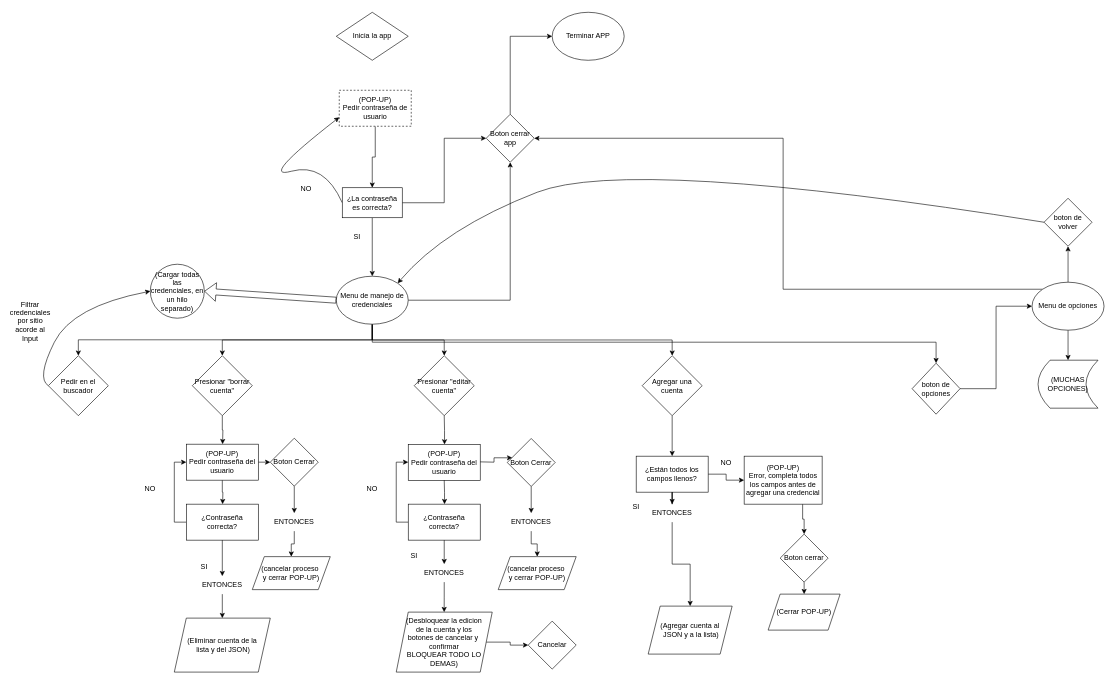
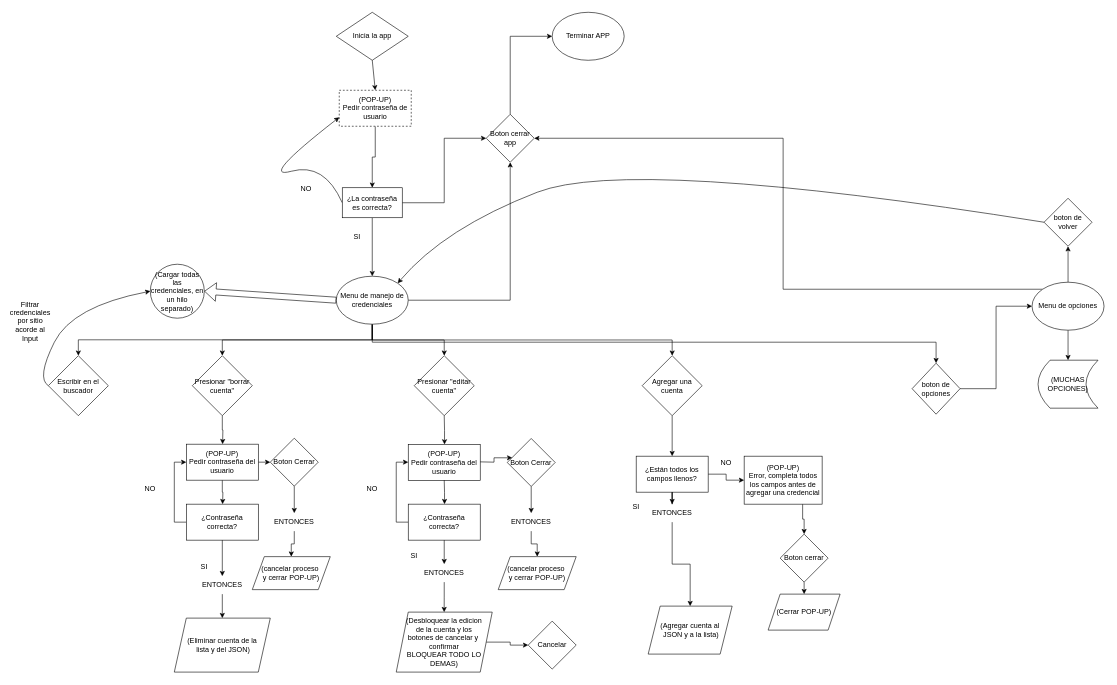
edge "Inicia la app" -> "(POP-UP) Pedir contraseña de usuario": added
node "Pedir en el buscador": label "Pedir en el buscador" -> "Escribir en el buscador"
